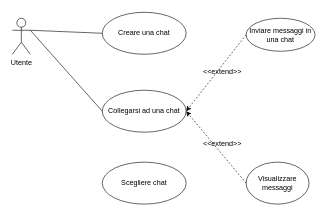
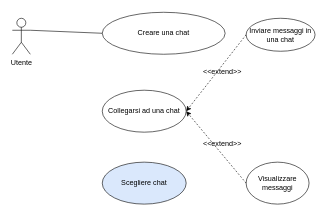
node "Creare una chat": size 84x42 -> 123x42
edge "Utente" -- "Collegarsi ad una chat": removed
node "Scegliere chat": fillcolor #ffffff -> #dae8fc
